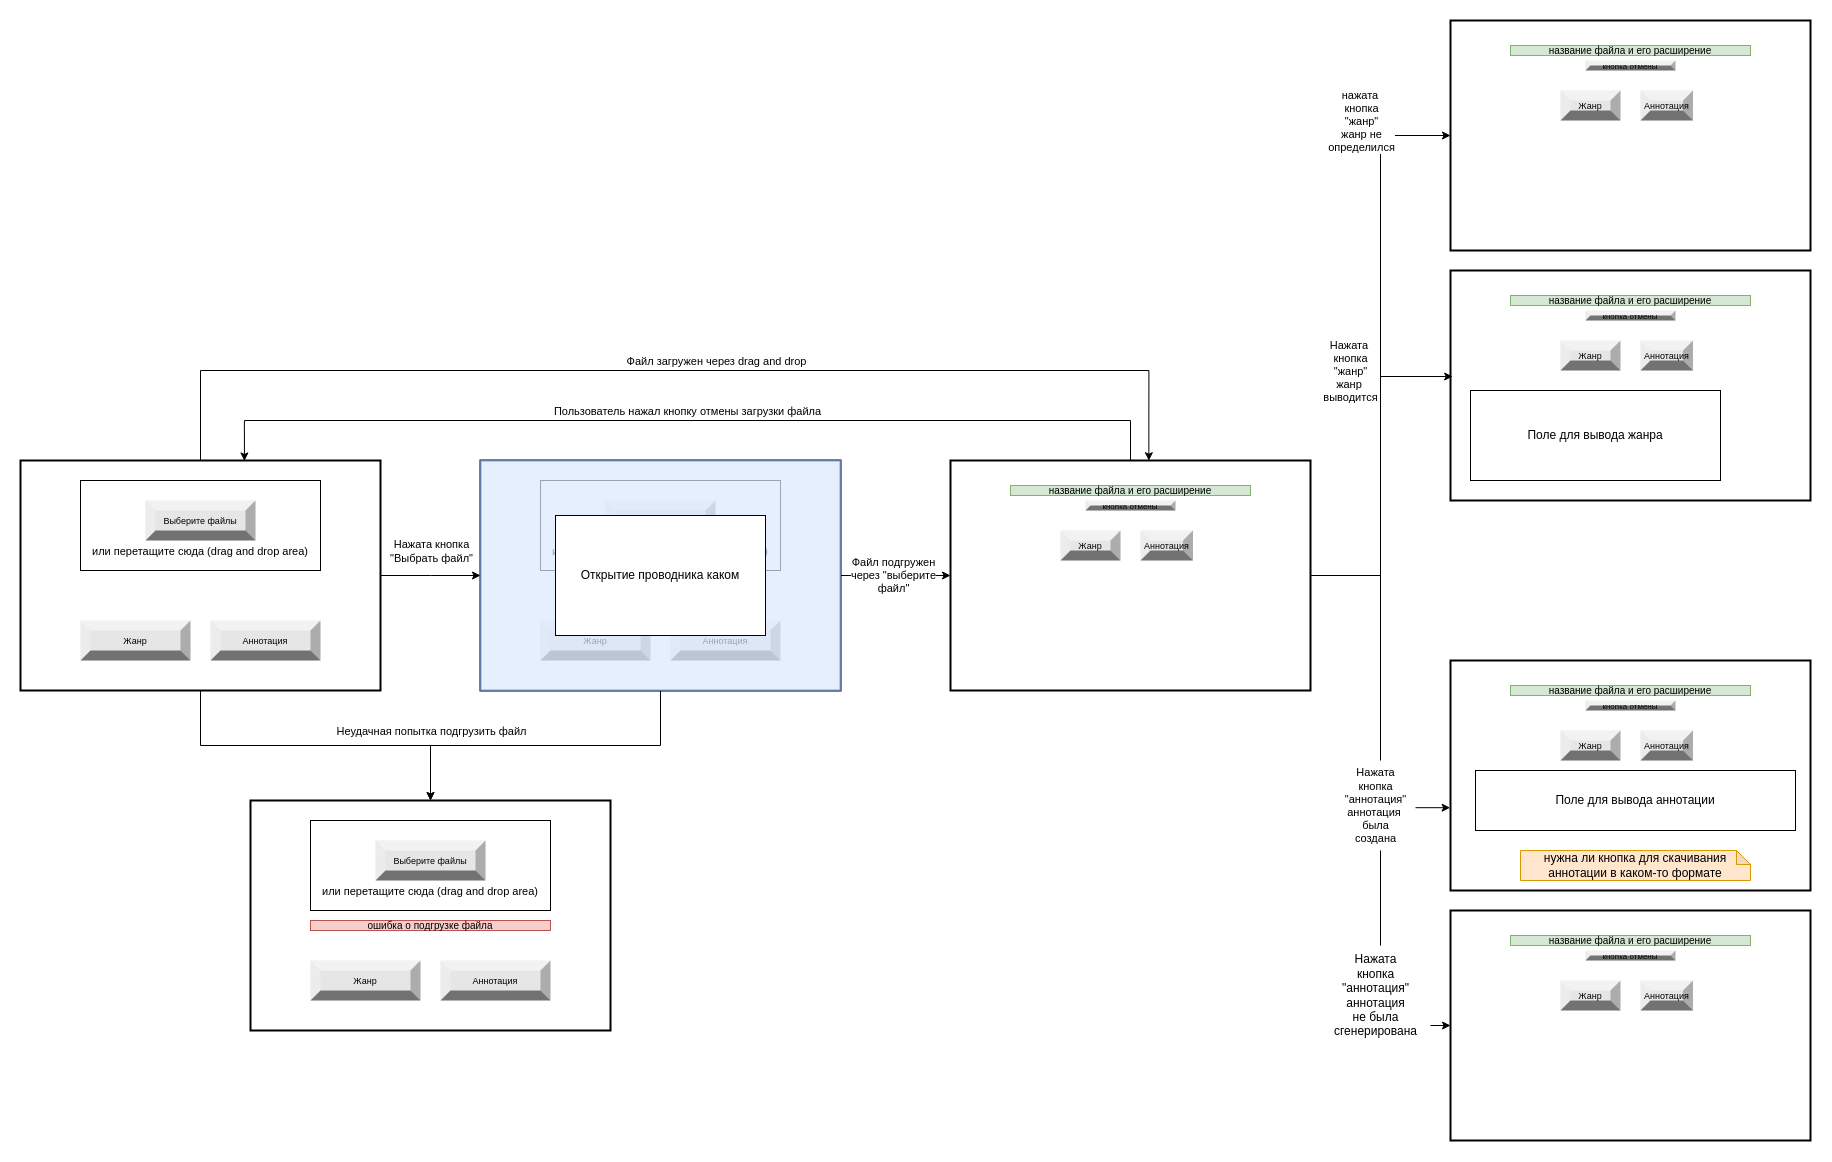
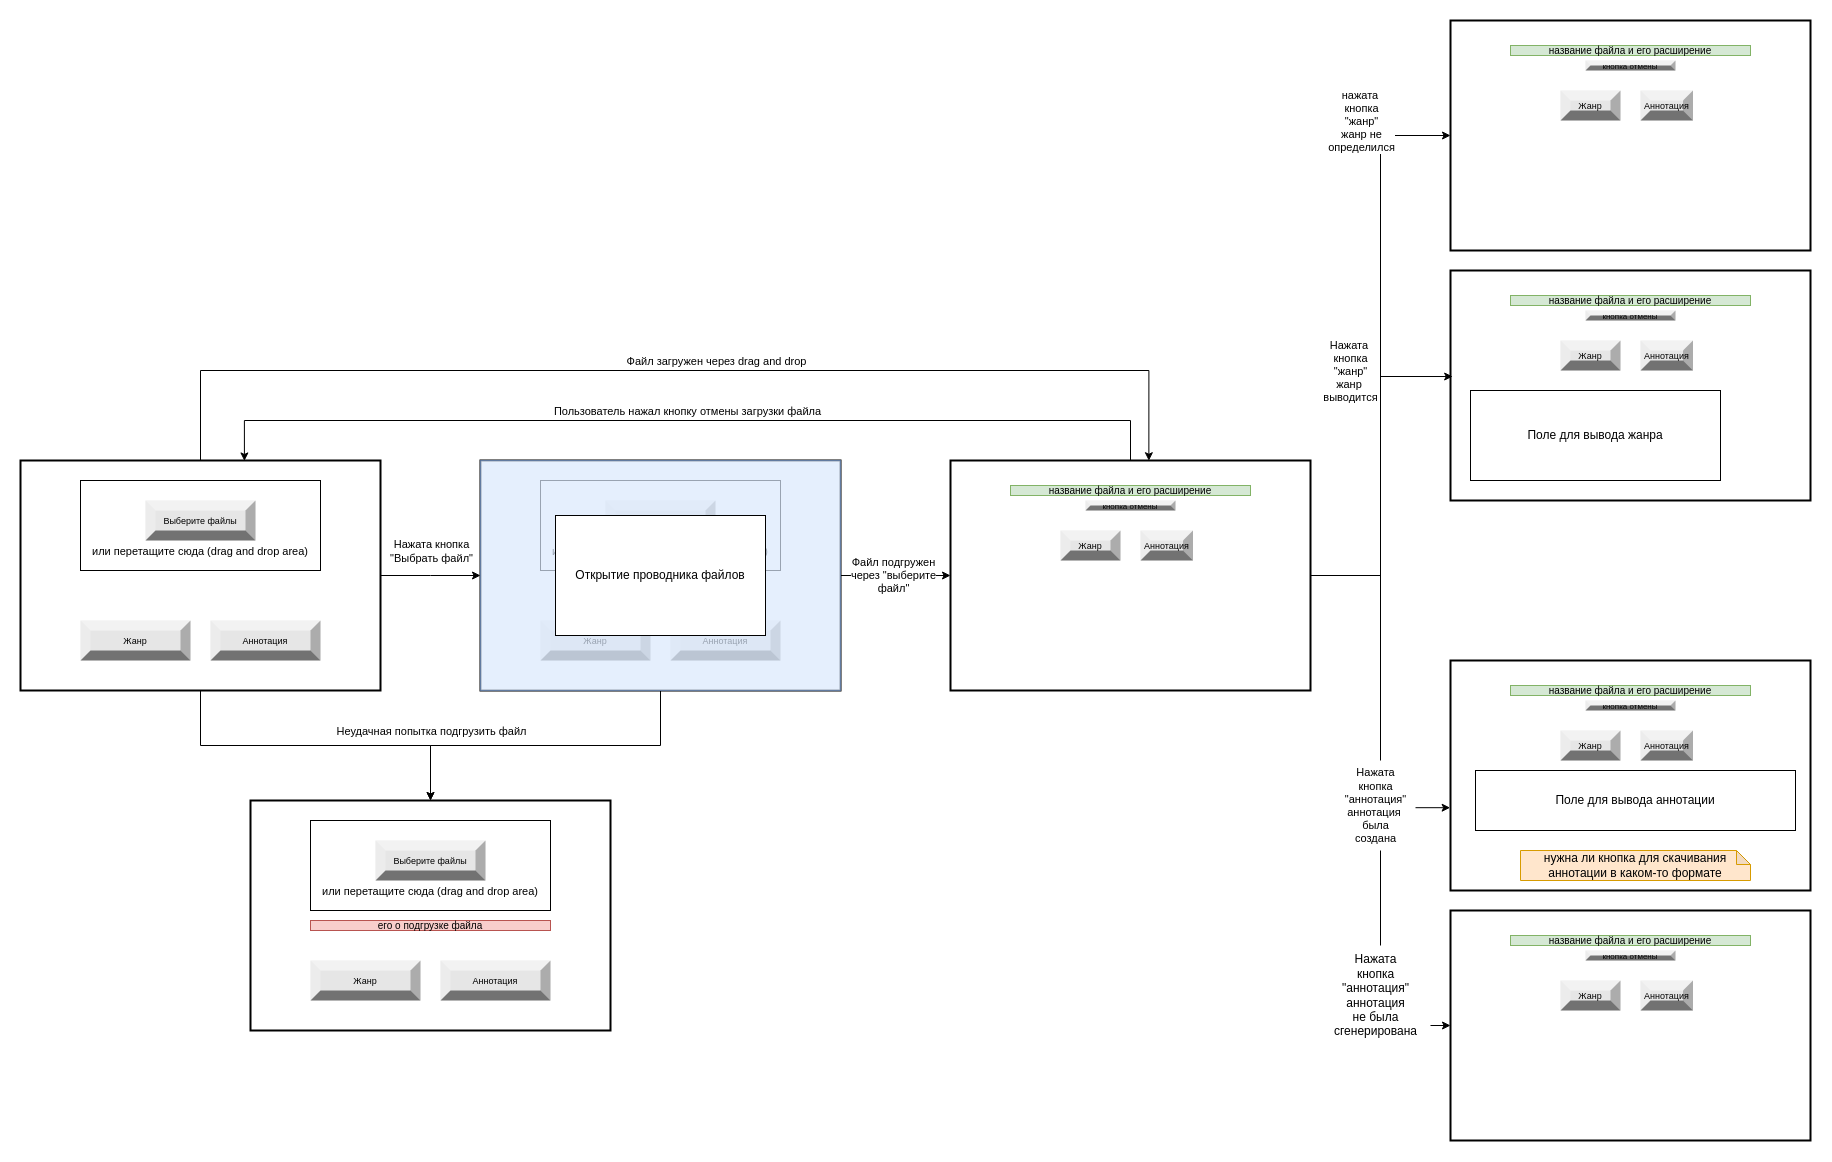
node "Открытие проводника каком": label "Открытие проводника каком" -> "Открытие проводника файлов"
node "ошибка о подгрузке файла": label "ошибка о подгрузке файла" -> "его о подгрузке файла"
